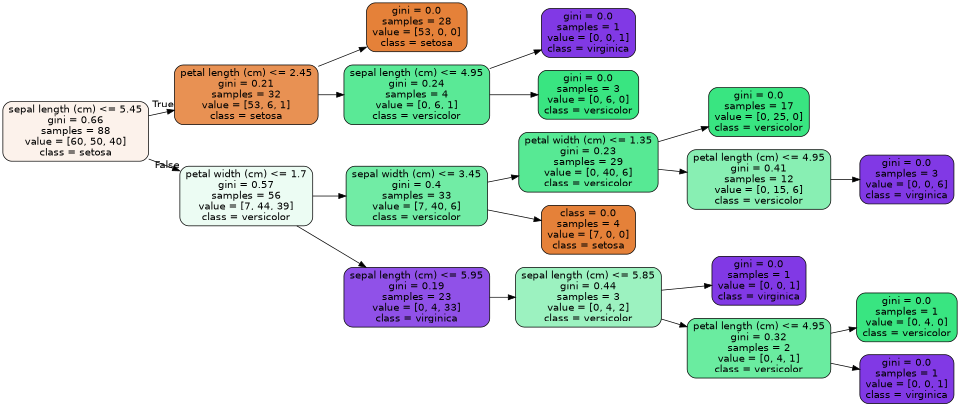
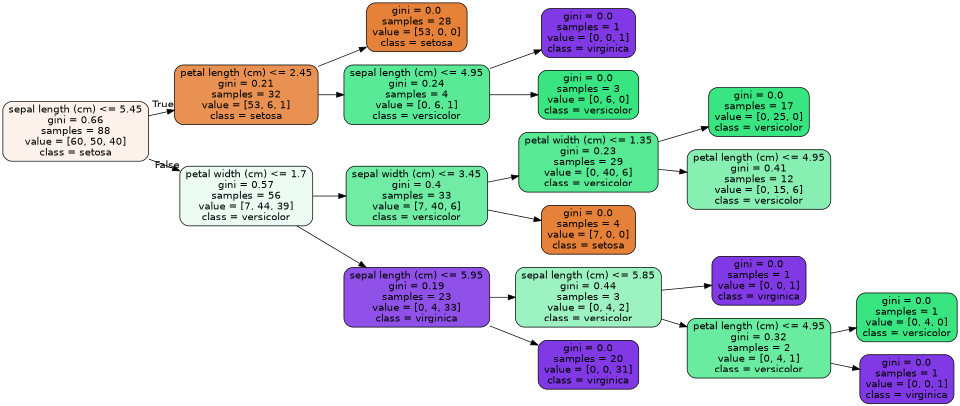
node "gini = 0.0 samples = 3 value = [0, 0, 6] class = virginica": removed
node "class = 0.0 samples = 4 value = [7, 0, 0] class = setosa": label "class = 0.0 samples = 4 value = [7, 0, 0] class = setosa" -> "gini = 0.0 samples = 4 value = [7, 0, 0] class = setosa"
node "gini = 0.0 samples = 20 value = [0, 0, 31] class = virginica": added
